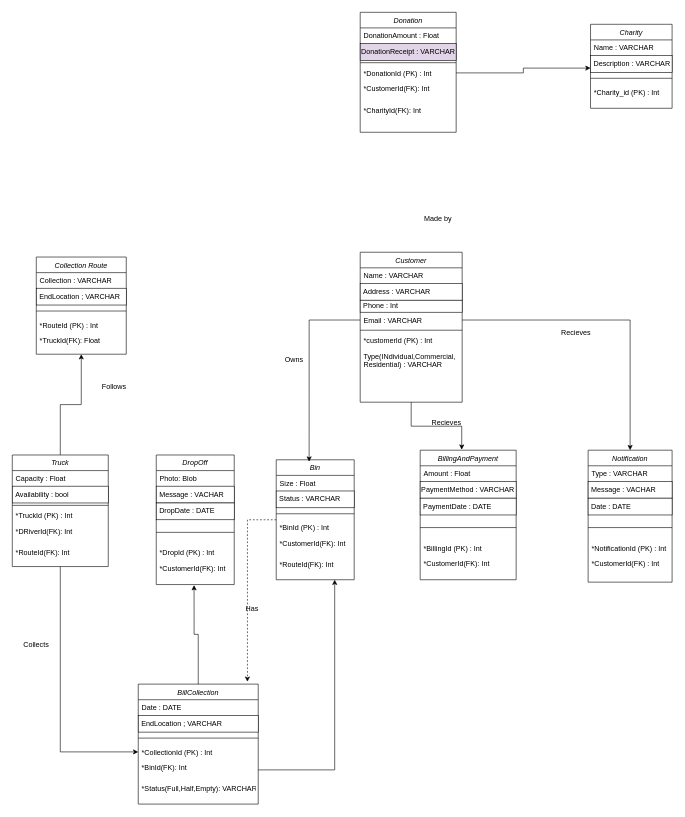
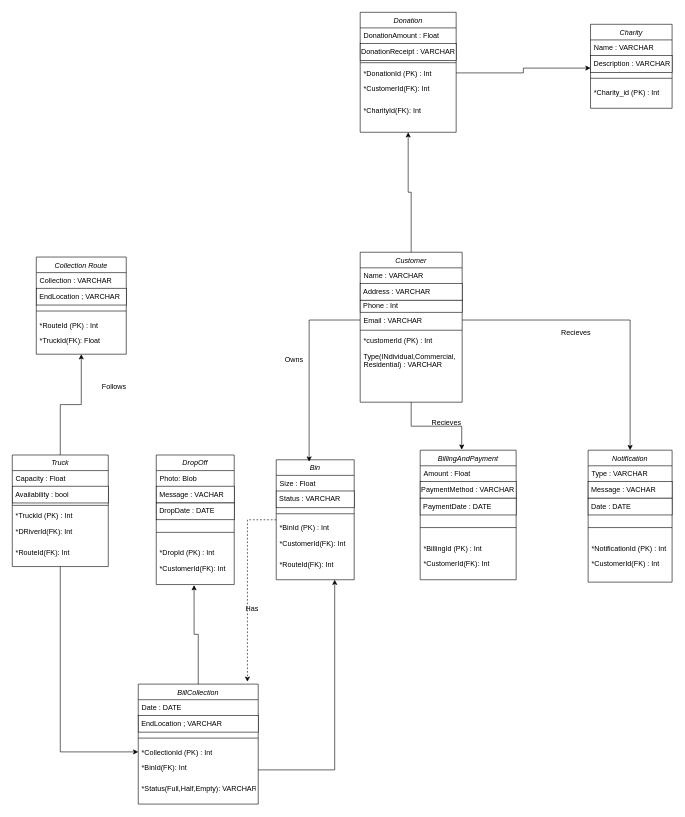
node "DonationReceipt : VARCHAR": fillcolor #e1d5e7 -> #ffffff
edge "Customer" -> "Donation": added
node "Made by": removed
node "Collects": removed
